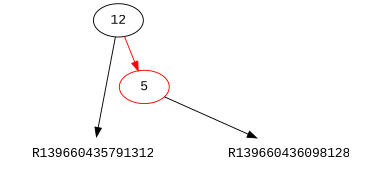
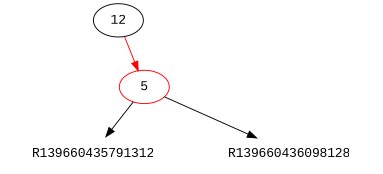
edge "12" -> "R139660435791312": now "5" -> "R139660435791312"
